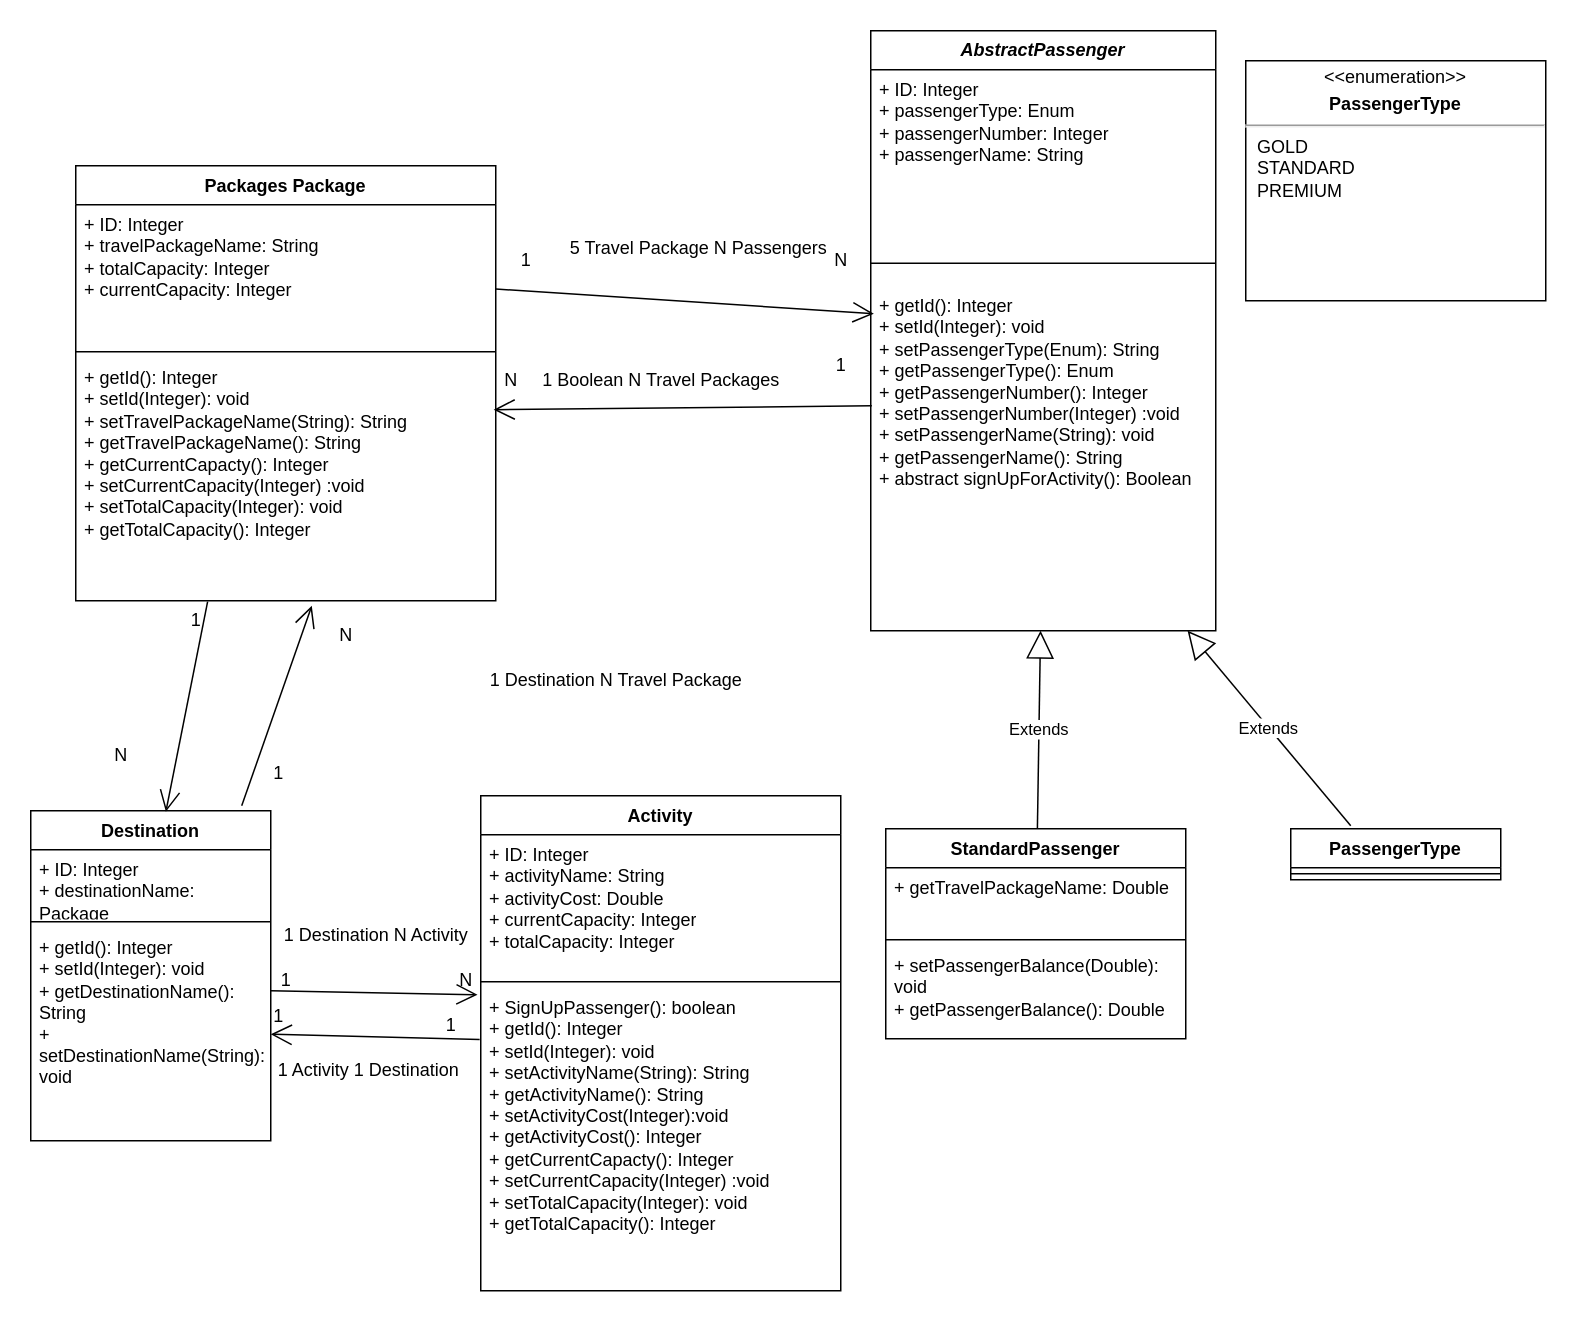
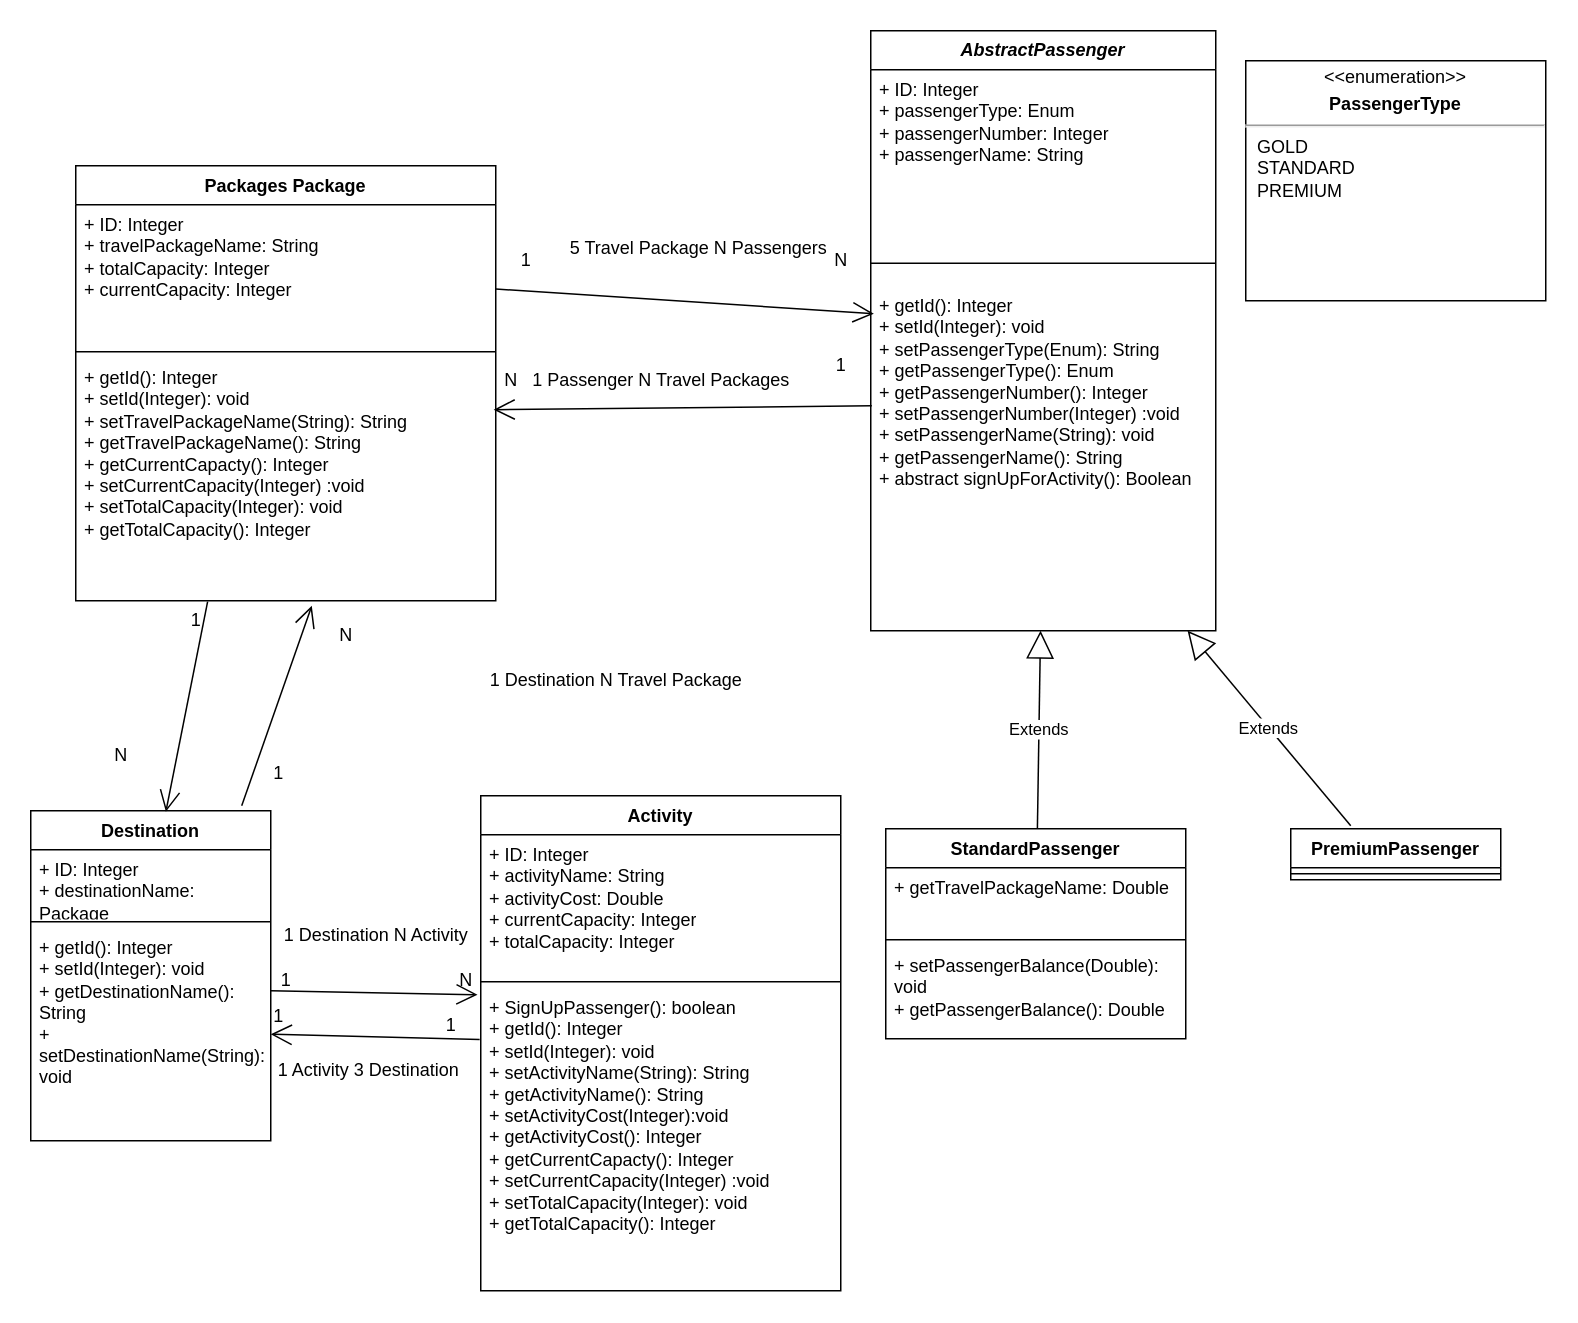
node "1 Boolean N Travel Packages": label "1 Boolean N Travel Packages" -> "1 Passenger N Travel Packages"
node "PassengerType": label "PassengerType" -> "PremiumPassenger"
node "1 Activity 1 Destination": label "1 Activity 1 Destination" -> "1 Activity 3 Destination"
